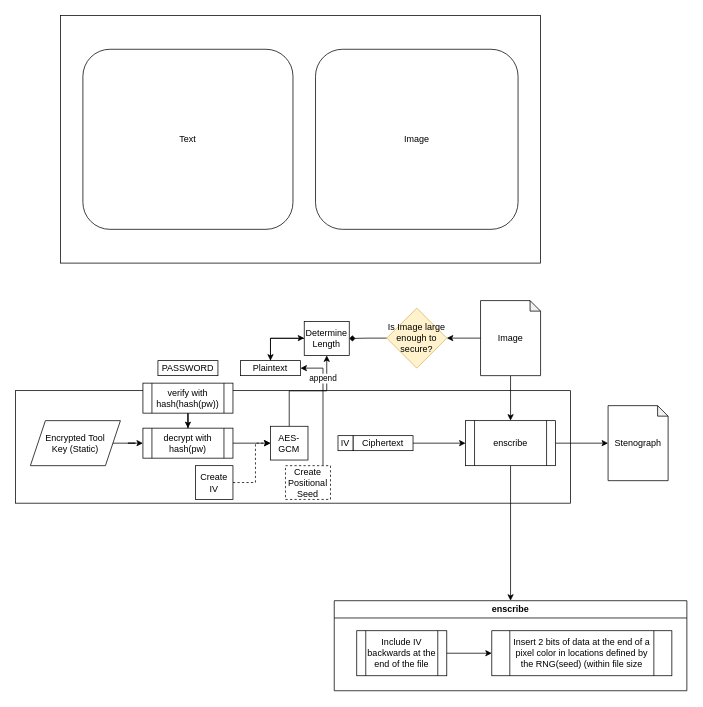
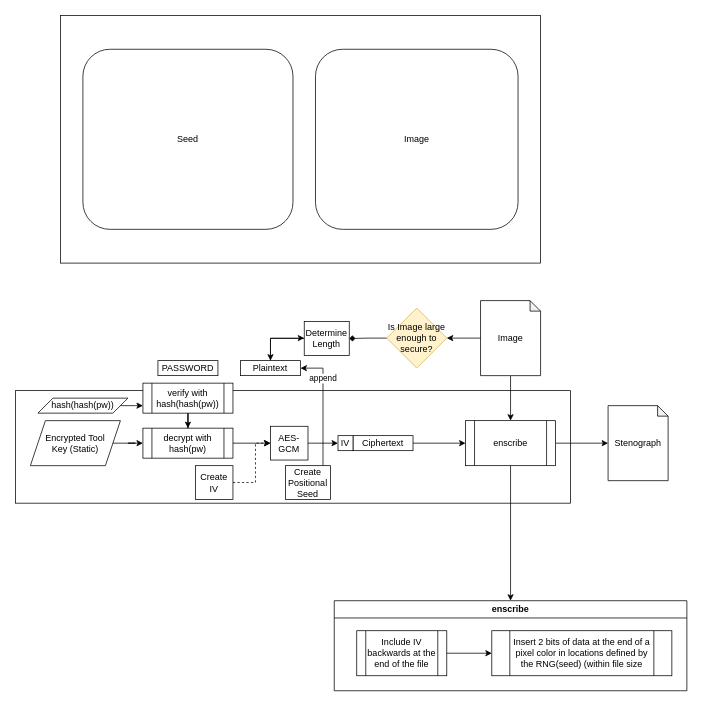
node "Text": label "Text" -> "Seed"
node "hash(hash(pw))": added
edge "hash(hash(pw))" -> "verify with hash(hash(pw))": added
edge "AES-GCM" -> "Determine Length": now "AES-GCM" -> "IV"
node "Create Positional Seed": style dashed -> solid
